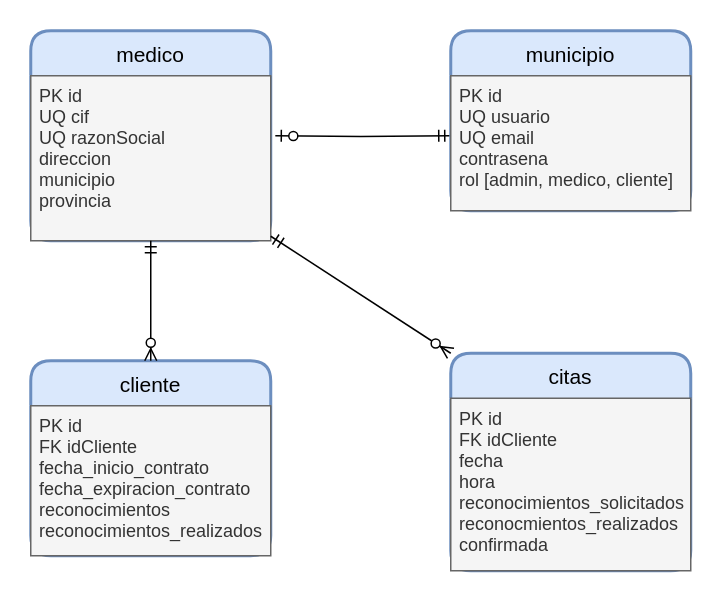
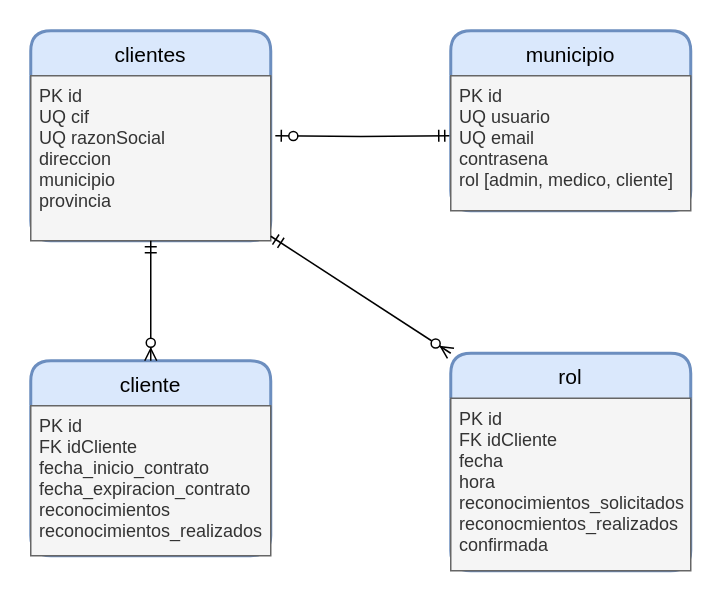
node "medico": label "medico" -> "clientes"
node "citas": label "citas" -> "rol"
